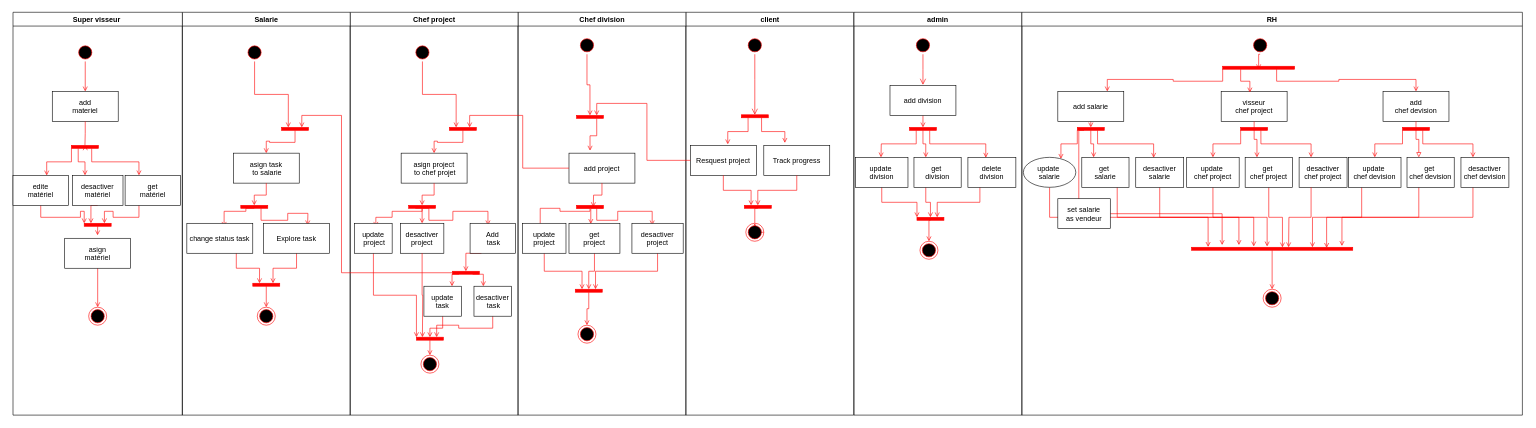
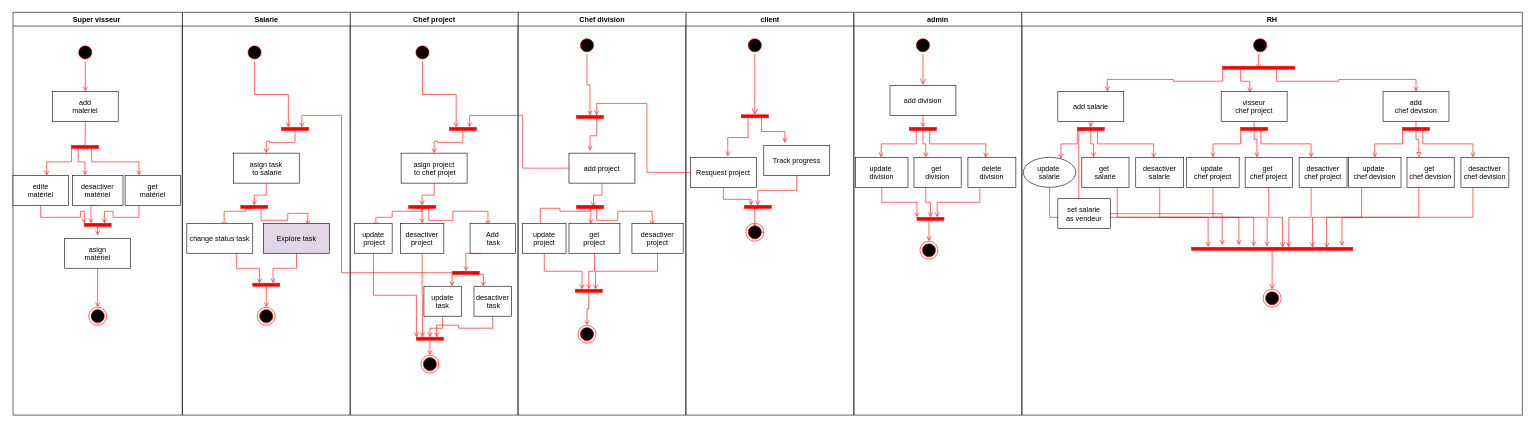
node "Resquest project": moved (723, 161) -> (723, 173)
node "Explore task": fillcolor #ffffff -> #e1d5e7
